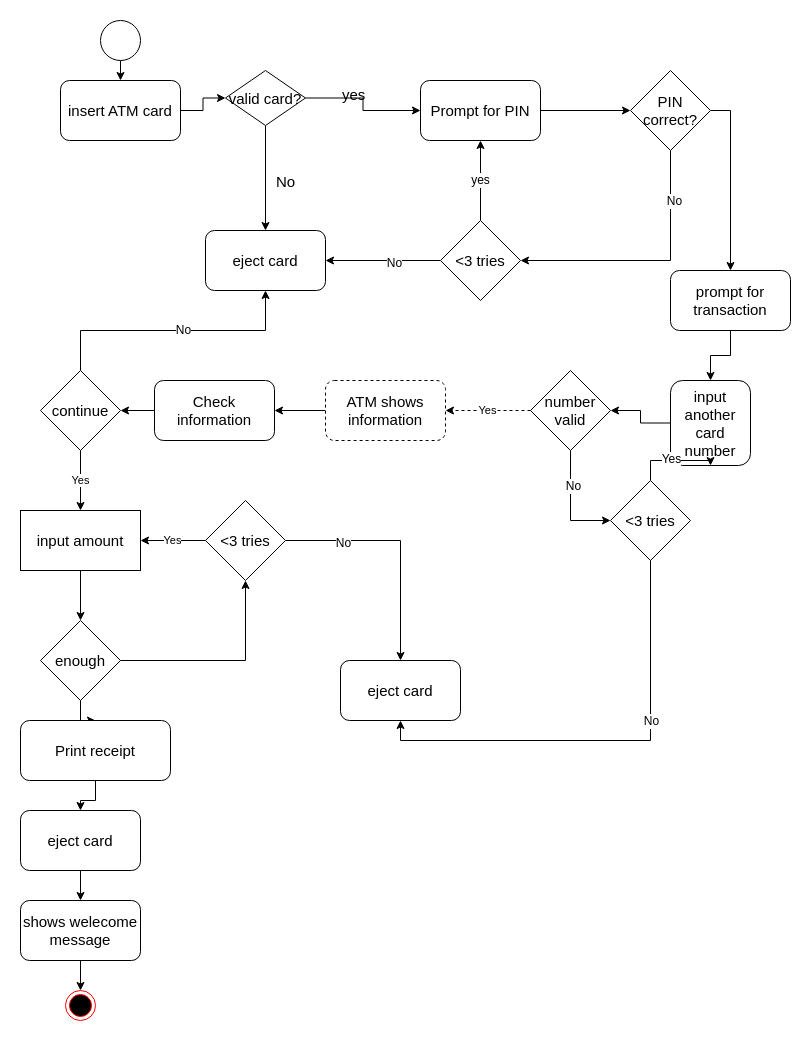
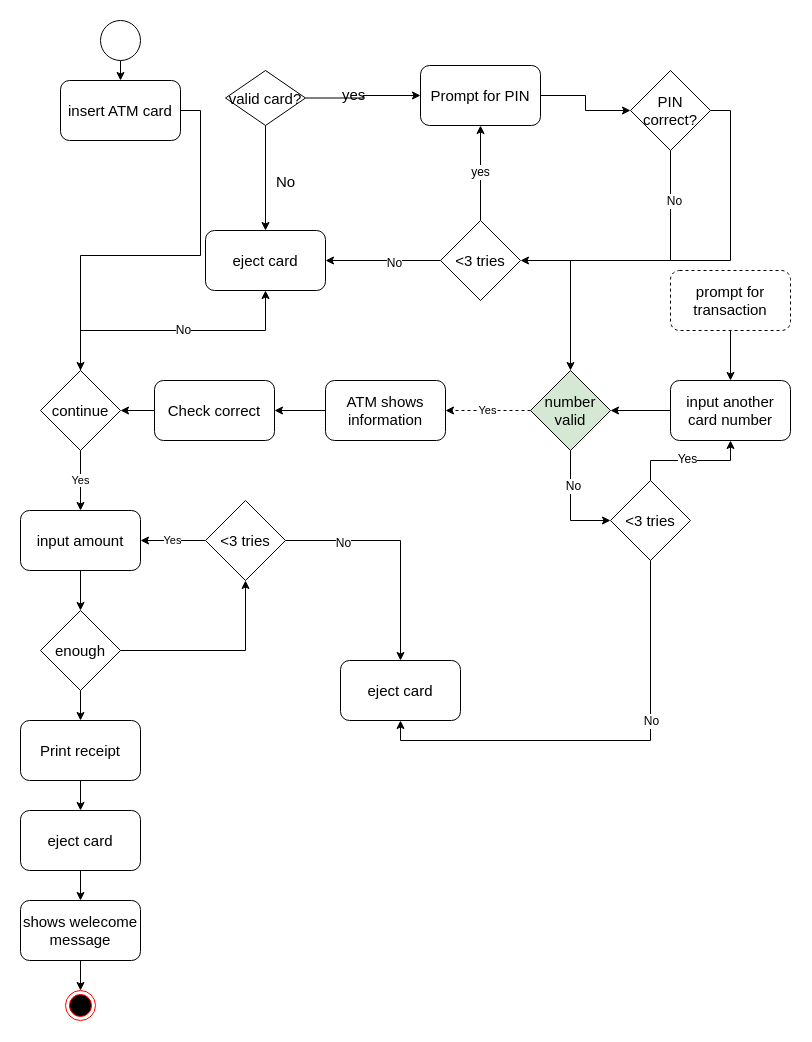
edge "insert ATM card" -> "valid card?": now "insert ATM card" -> "continue"
node "Prompt for PIN": moved (481, 111) -> (481, 96)
edge "PIN correct?" -> "prompt for transaction": now "PIN correct?" -> "number valid"
node "prompt for transaction": style solid -> dashed
node "Check information": label "Check information" -> "Check correct"
node "ATM shows information": style dashed -> solid
node "number valid": fillcolor #ffffff -> #d5e8d4
node "input another card number": size 80x85 -> 120x60
node "input amount": shape rectangle -> rounded rectangle
node "enough": moved (81, 661) -> (81, 651)
node "Print receipt": size 150x60 -> 120x60
